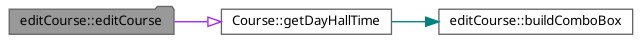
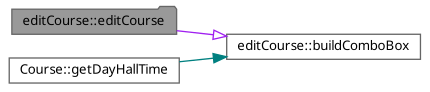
edge "editCourse::editCourse" -> "Course::getDayHallTime": now "editCourse::editCourse" -> "editCourse::buildComboBox"
